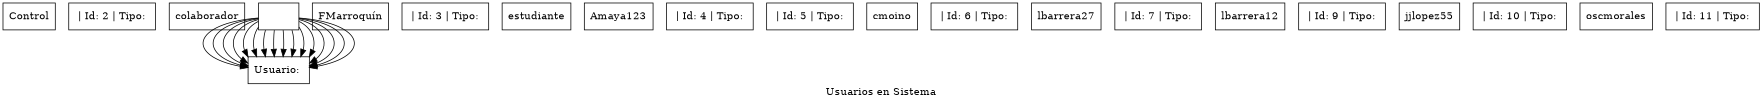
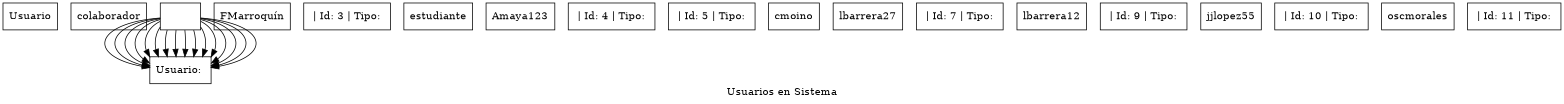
node "Control": label "Control" -> "Usuario"
node "| Id: 2 | Tipo:": removed
node "| Id: 6 | Tipo:": removed
